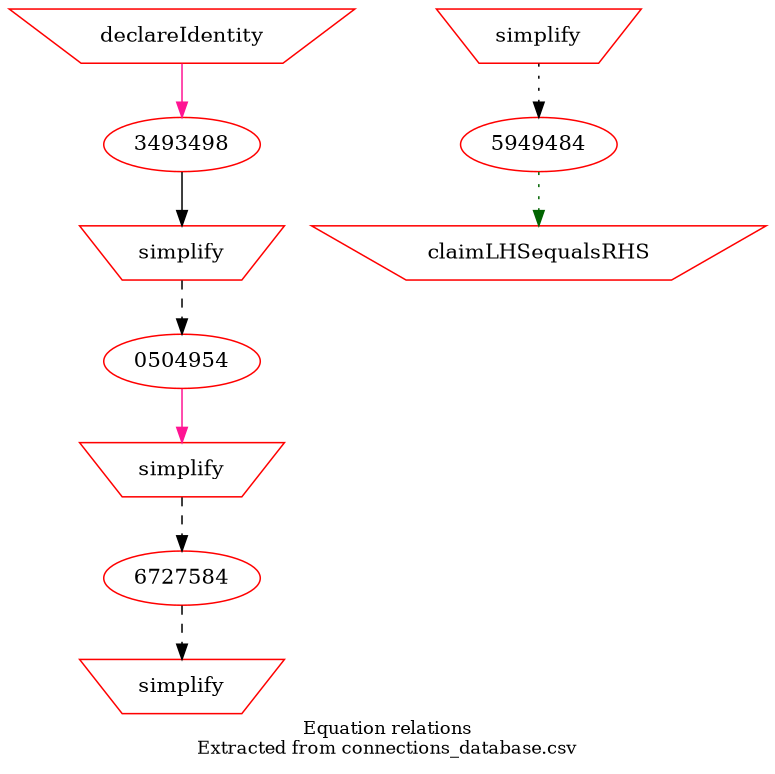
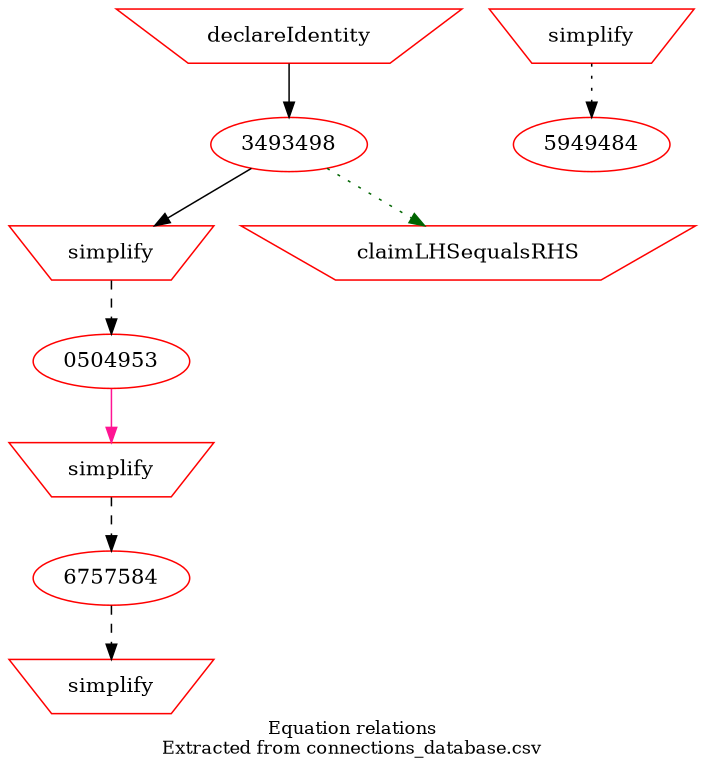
edge "declareIdentity" -> "3493498": color deeppink -> black
edge "5949484" -> "claimLHSequalsRHS": now "3493498" -> "claimLHSequalsRHS"
node "0504954": label "0504954" -> "0504953"
node "6727584": label "6727584" -> "6757584"
